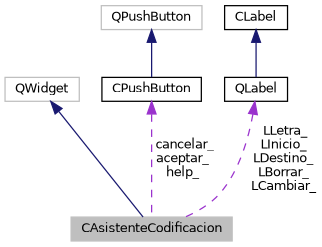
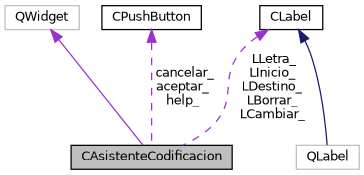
node "QPushButton": removed
node "QLabel": color black -> grey75
edge "CAsistenteCodificacion" -> "QWidget": color midnightblue -> darkorchid3
edge "CAsistenteCodificacion" -> "QLabel": now "CAsistenteCodificacion" -> "CLabel"
node "CAsistenteCodificacion": color grey75 -> black
